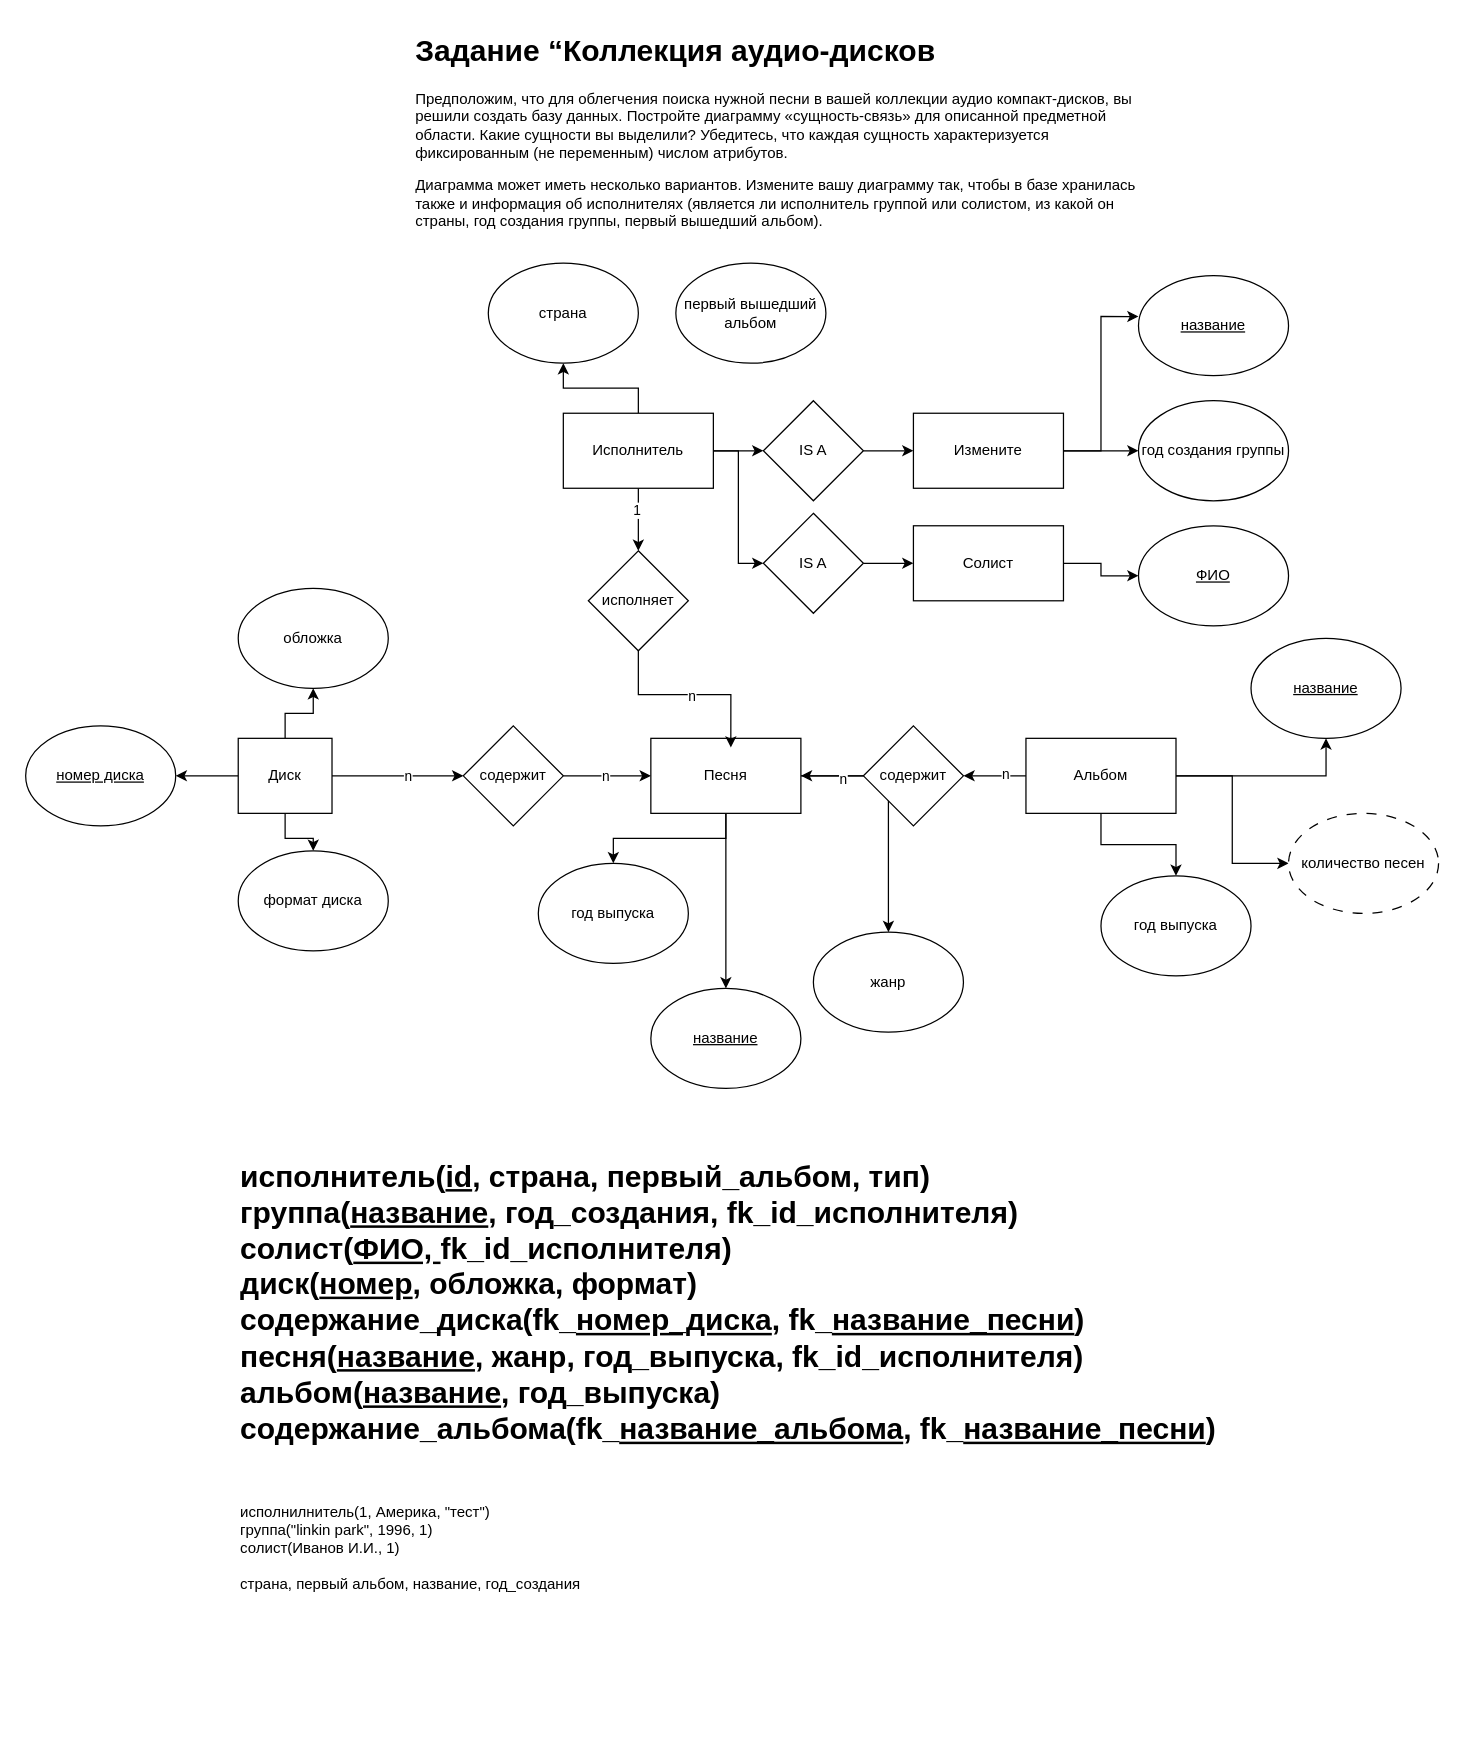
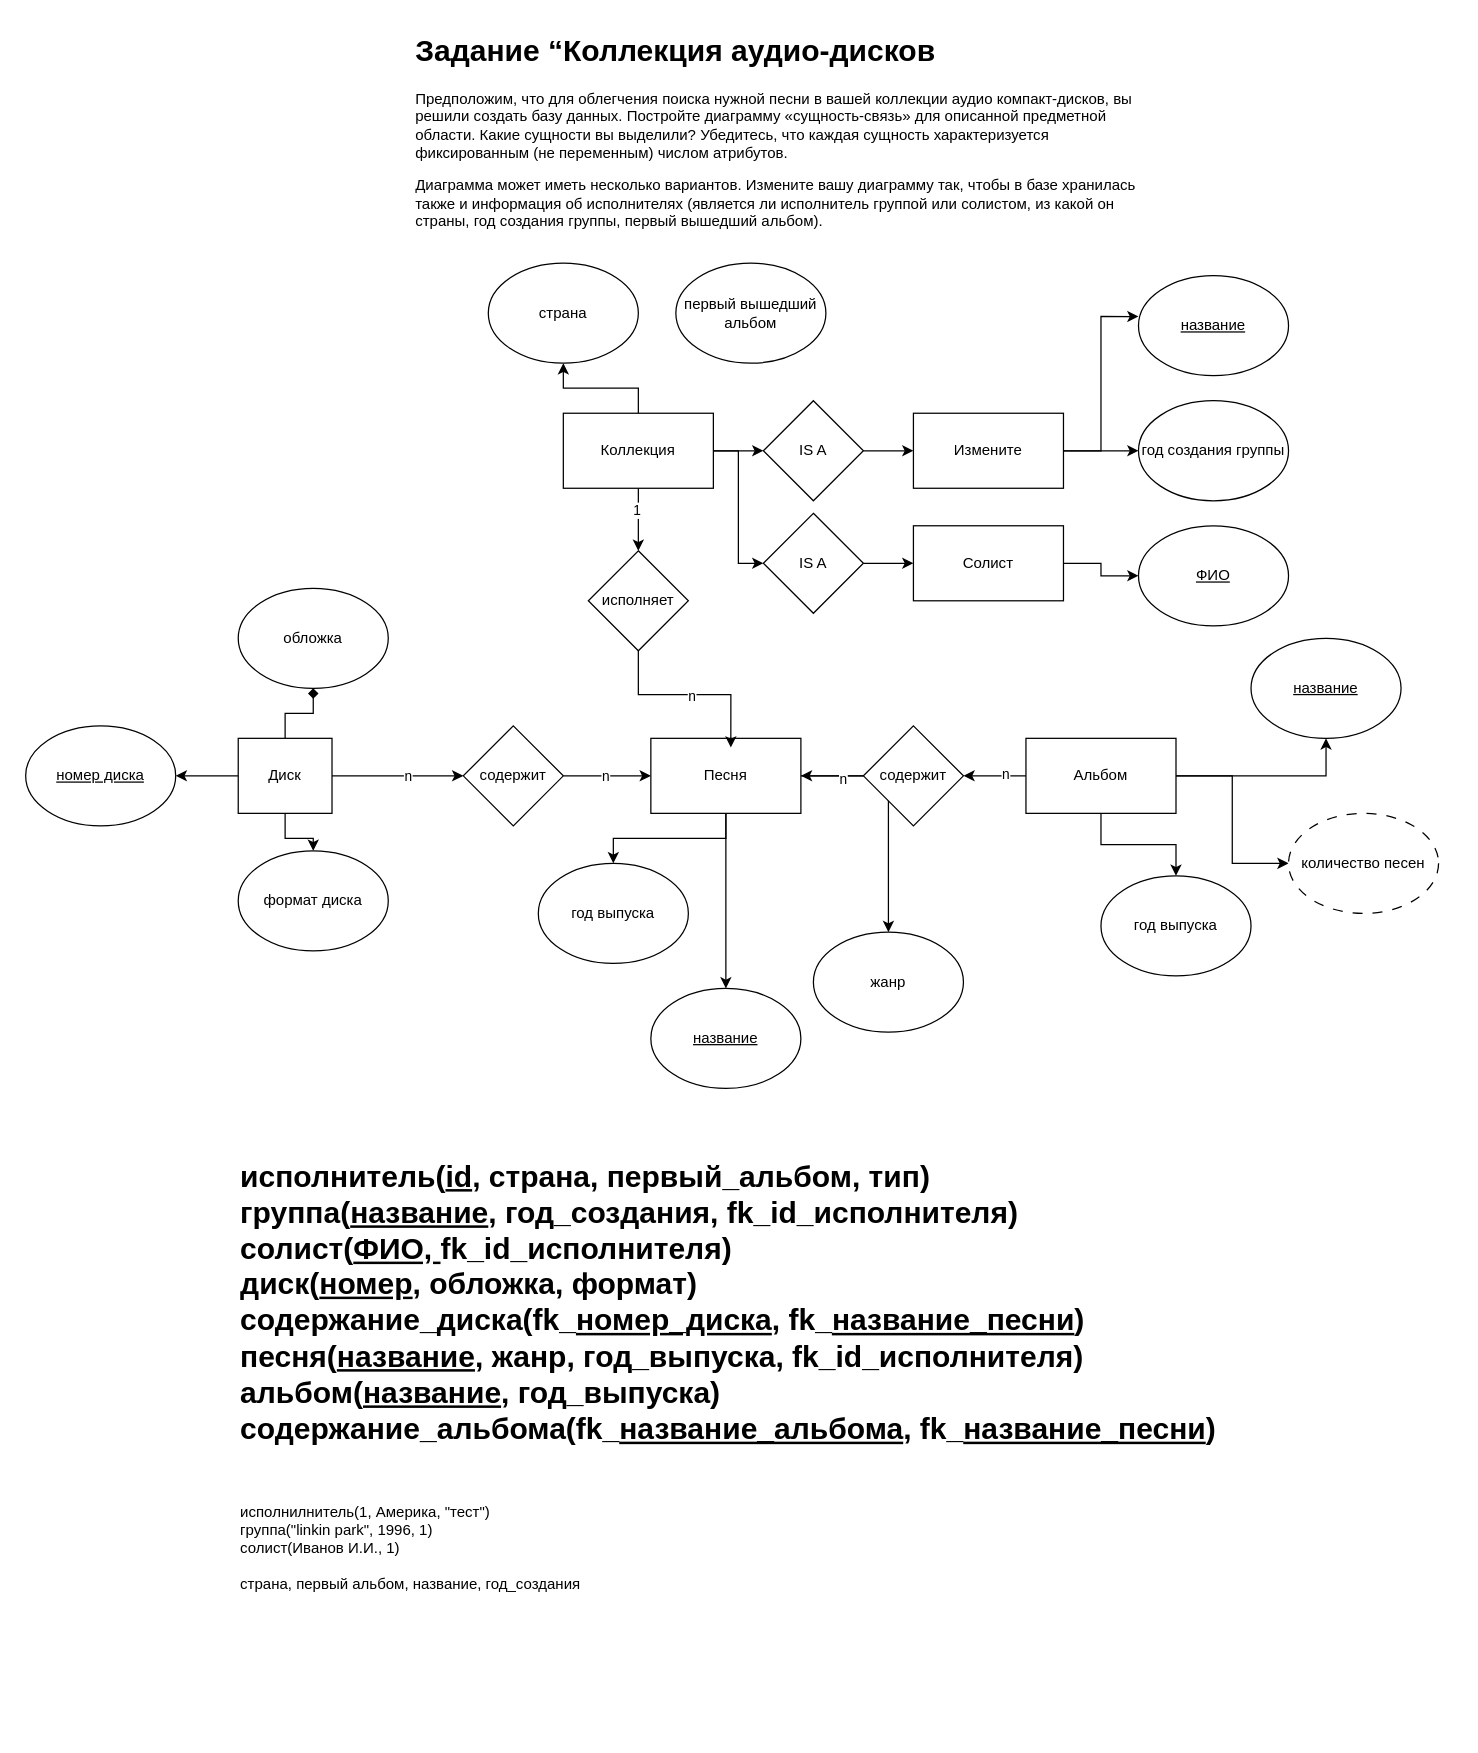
node "Исполнитель": label "Исполнитель" -> "Коллекция"
edge "Диск" -> "обложка": arrowhead classic -> diamond
